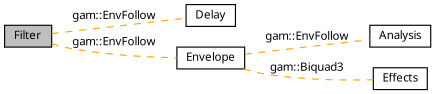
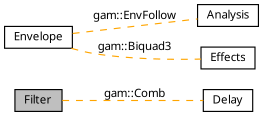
edge "Delay" -- "Filter": label "gam::EnvFollow" -> "gam::Comb"
edge "Filter" -- "Envelope": removed, label "gam::EnvFollow"
